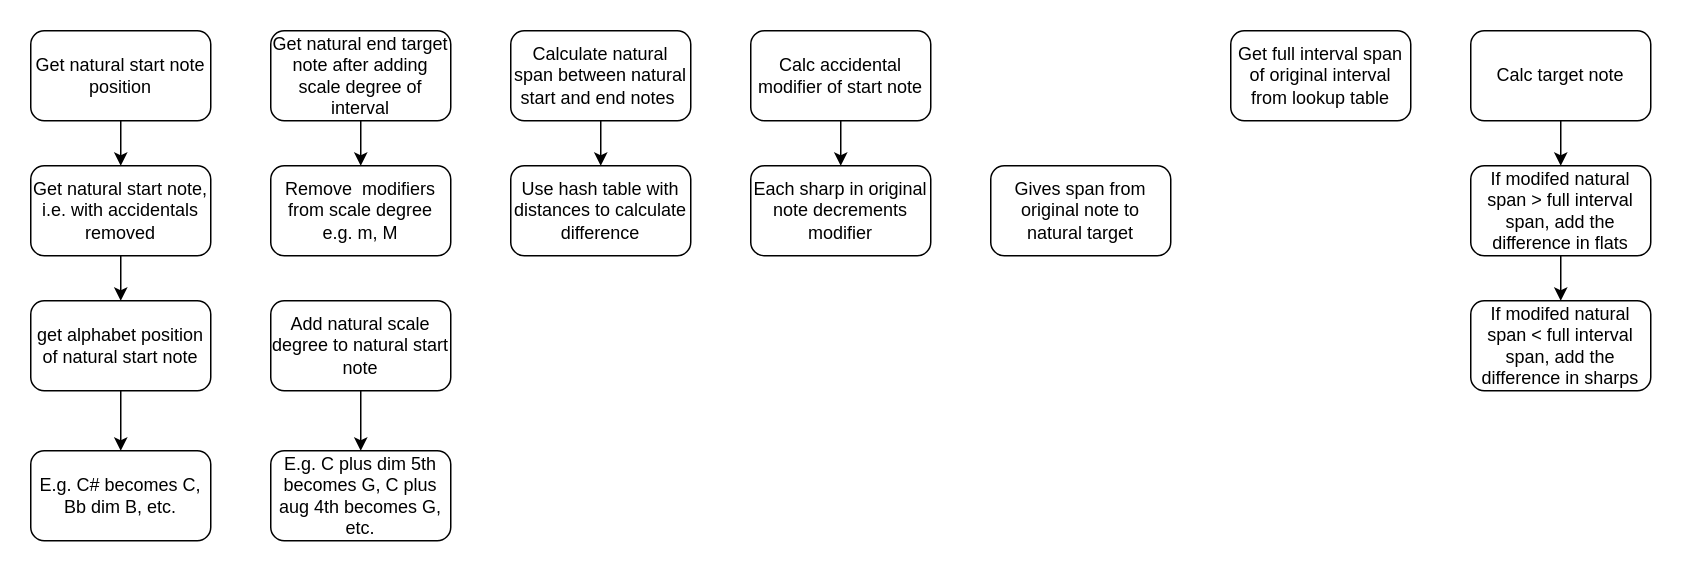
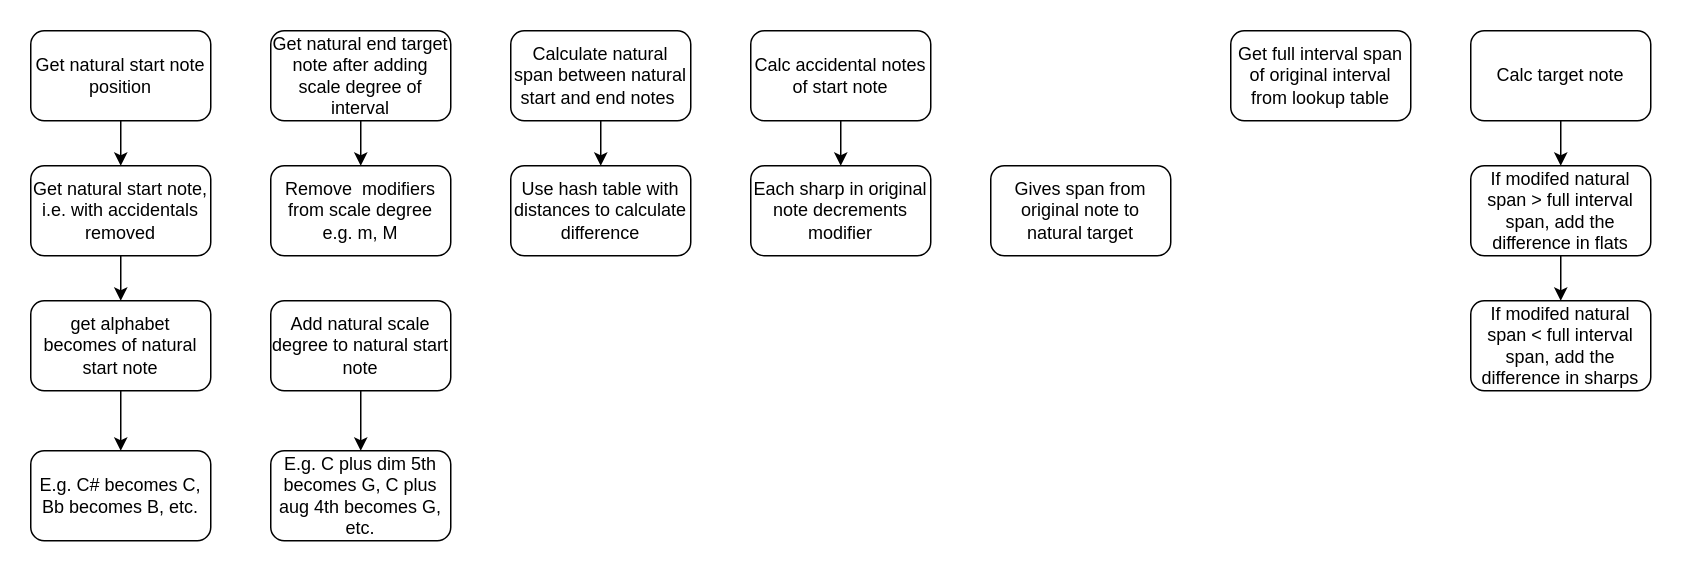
node "Calc accidental modifier of start note": label "Calc accidental modifier of start note" -> "Calc accidental notes of start note"
node "get alphabet position of natural start note": label "get alphabet position of natural start note" -> "get alphabet becomes of natural start note"
node "E.g. C# becomes C, Bb dim B, etc.": label "E.g. C# becomes C, Bb dim B, etc." -> "E.g. C# becomes C, Bb becomes B, etc."
